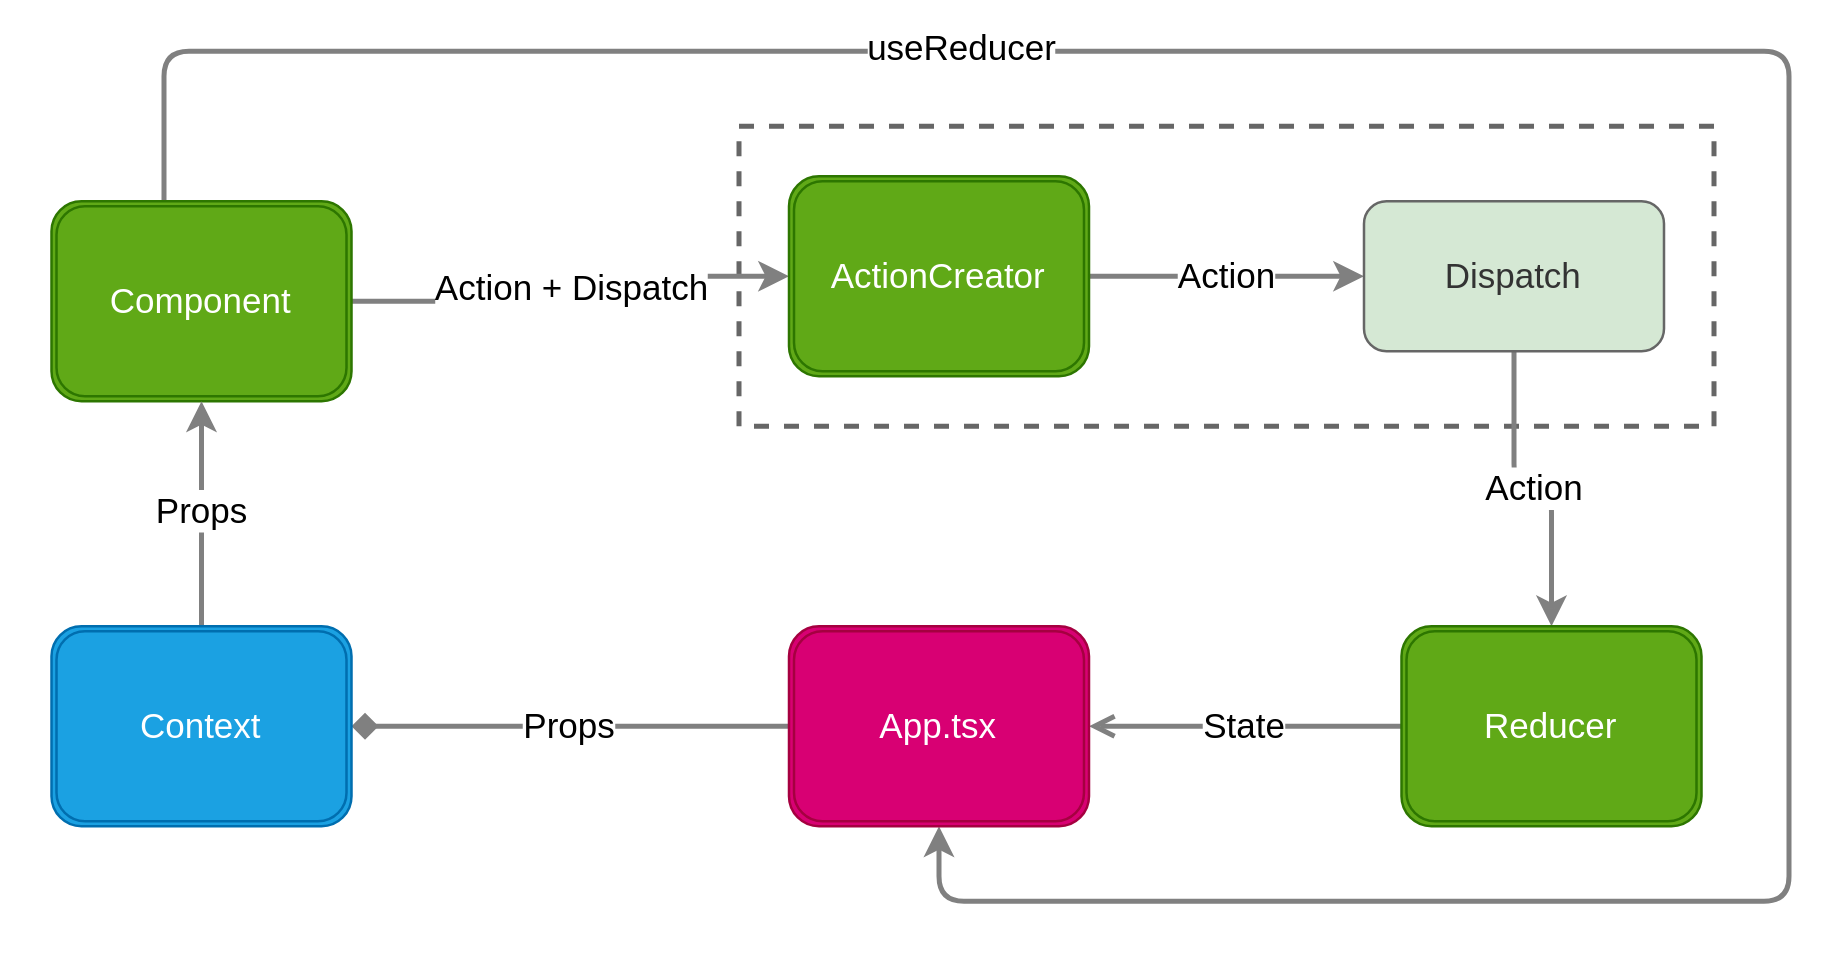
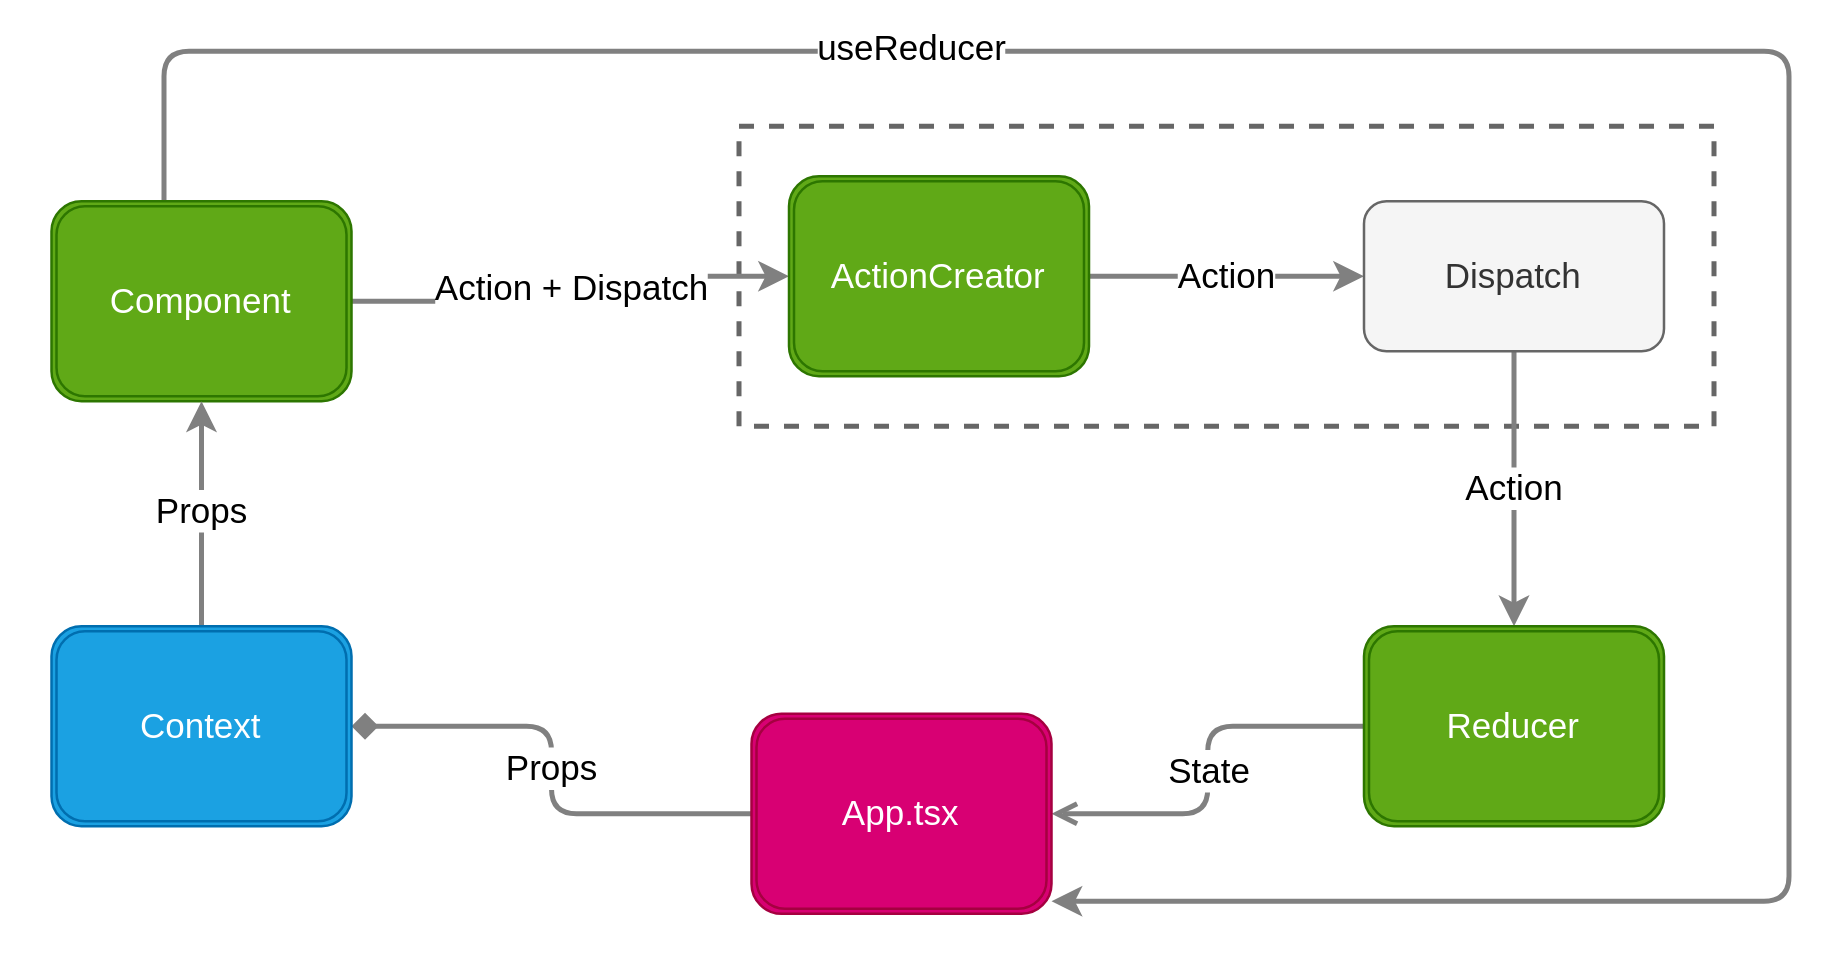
node "Dispatch": fillcolor #d5e8d4 -> #f5f5f5
node "App.tsx": moved (939, 726) -> (901, 814)
node "Reducer": moved (1551, 726) -> (1514, 726)
